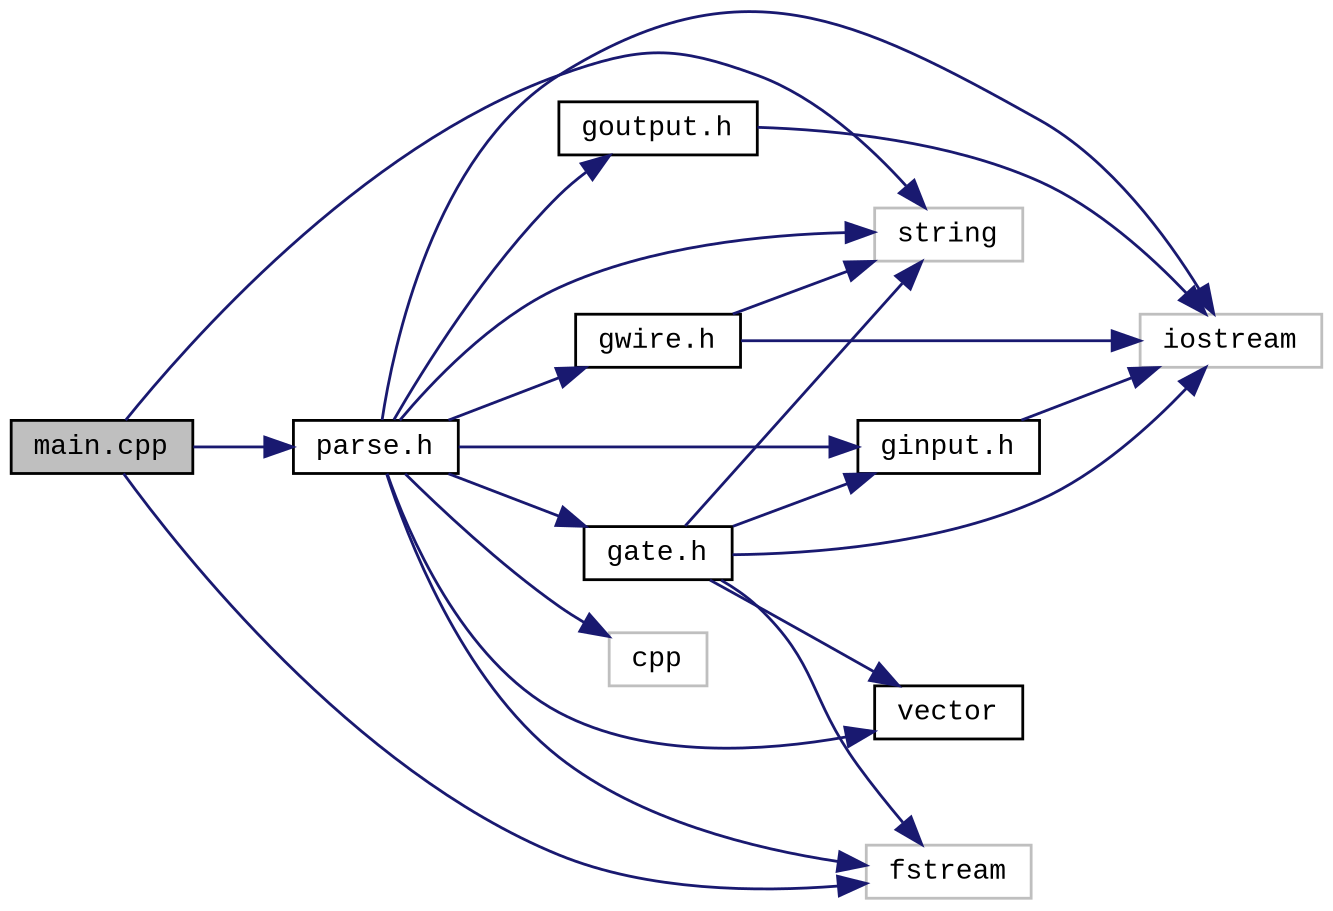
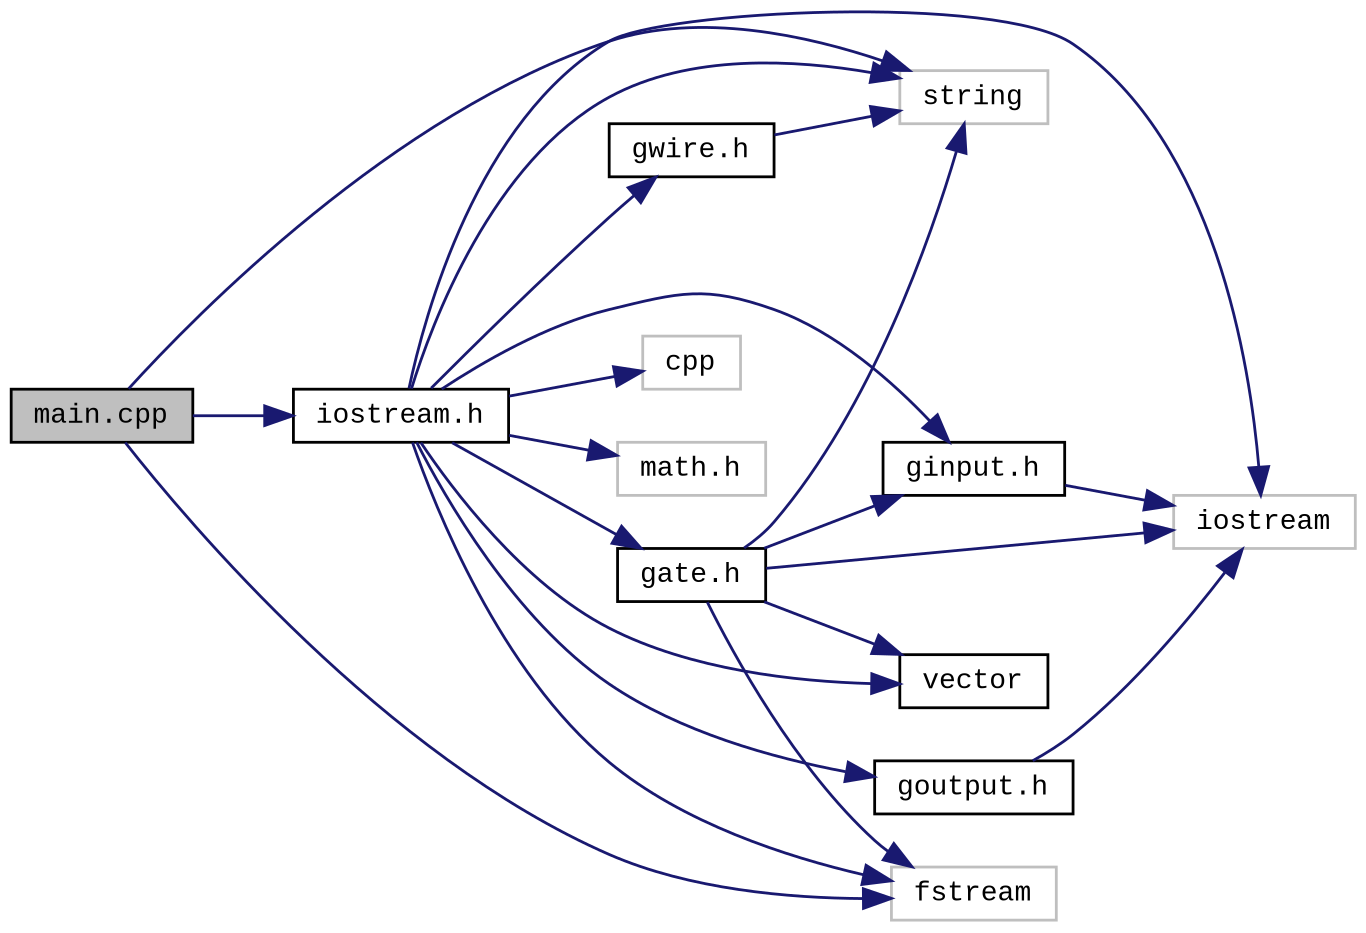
edge "gwire.h" -> "iostream": removed
node "parse.h": label "parse.h" -> "iostream.h"
node "math.h": added
